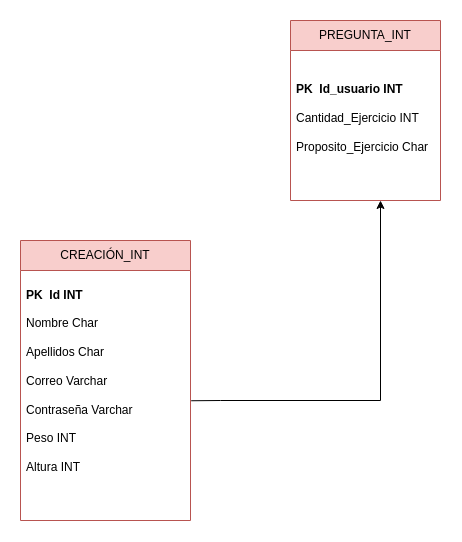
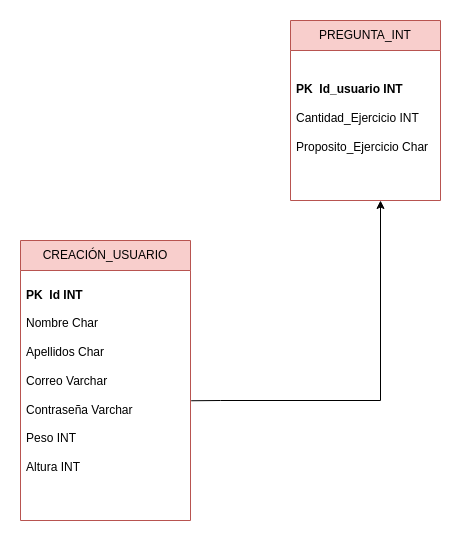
node "CREACIÓN_INT": label "CREACIÓN_INT" -> "CREACIÓN_USUARIO"
